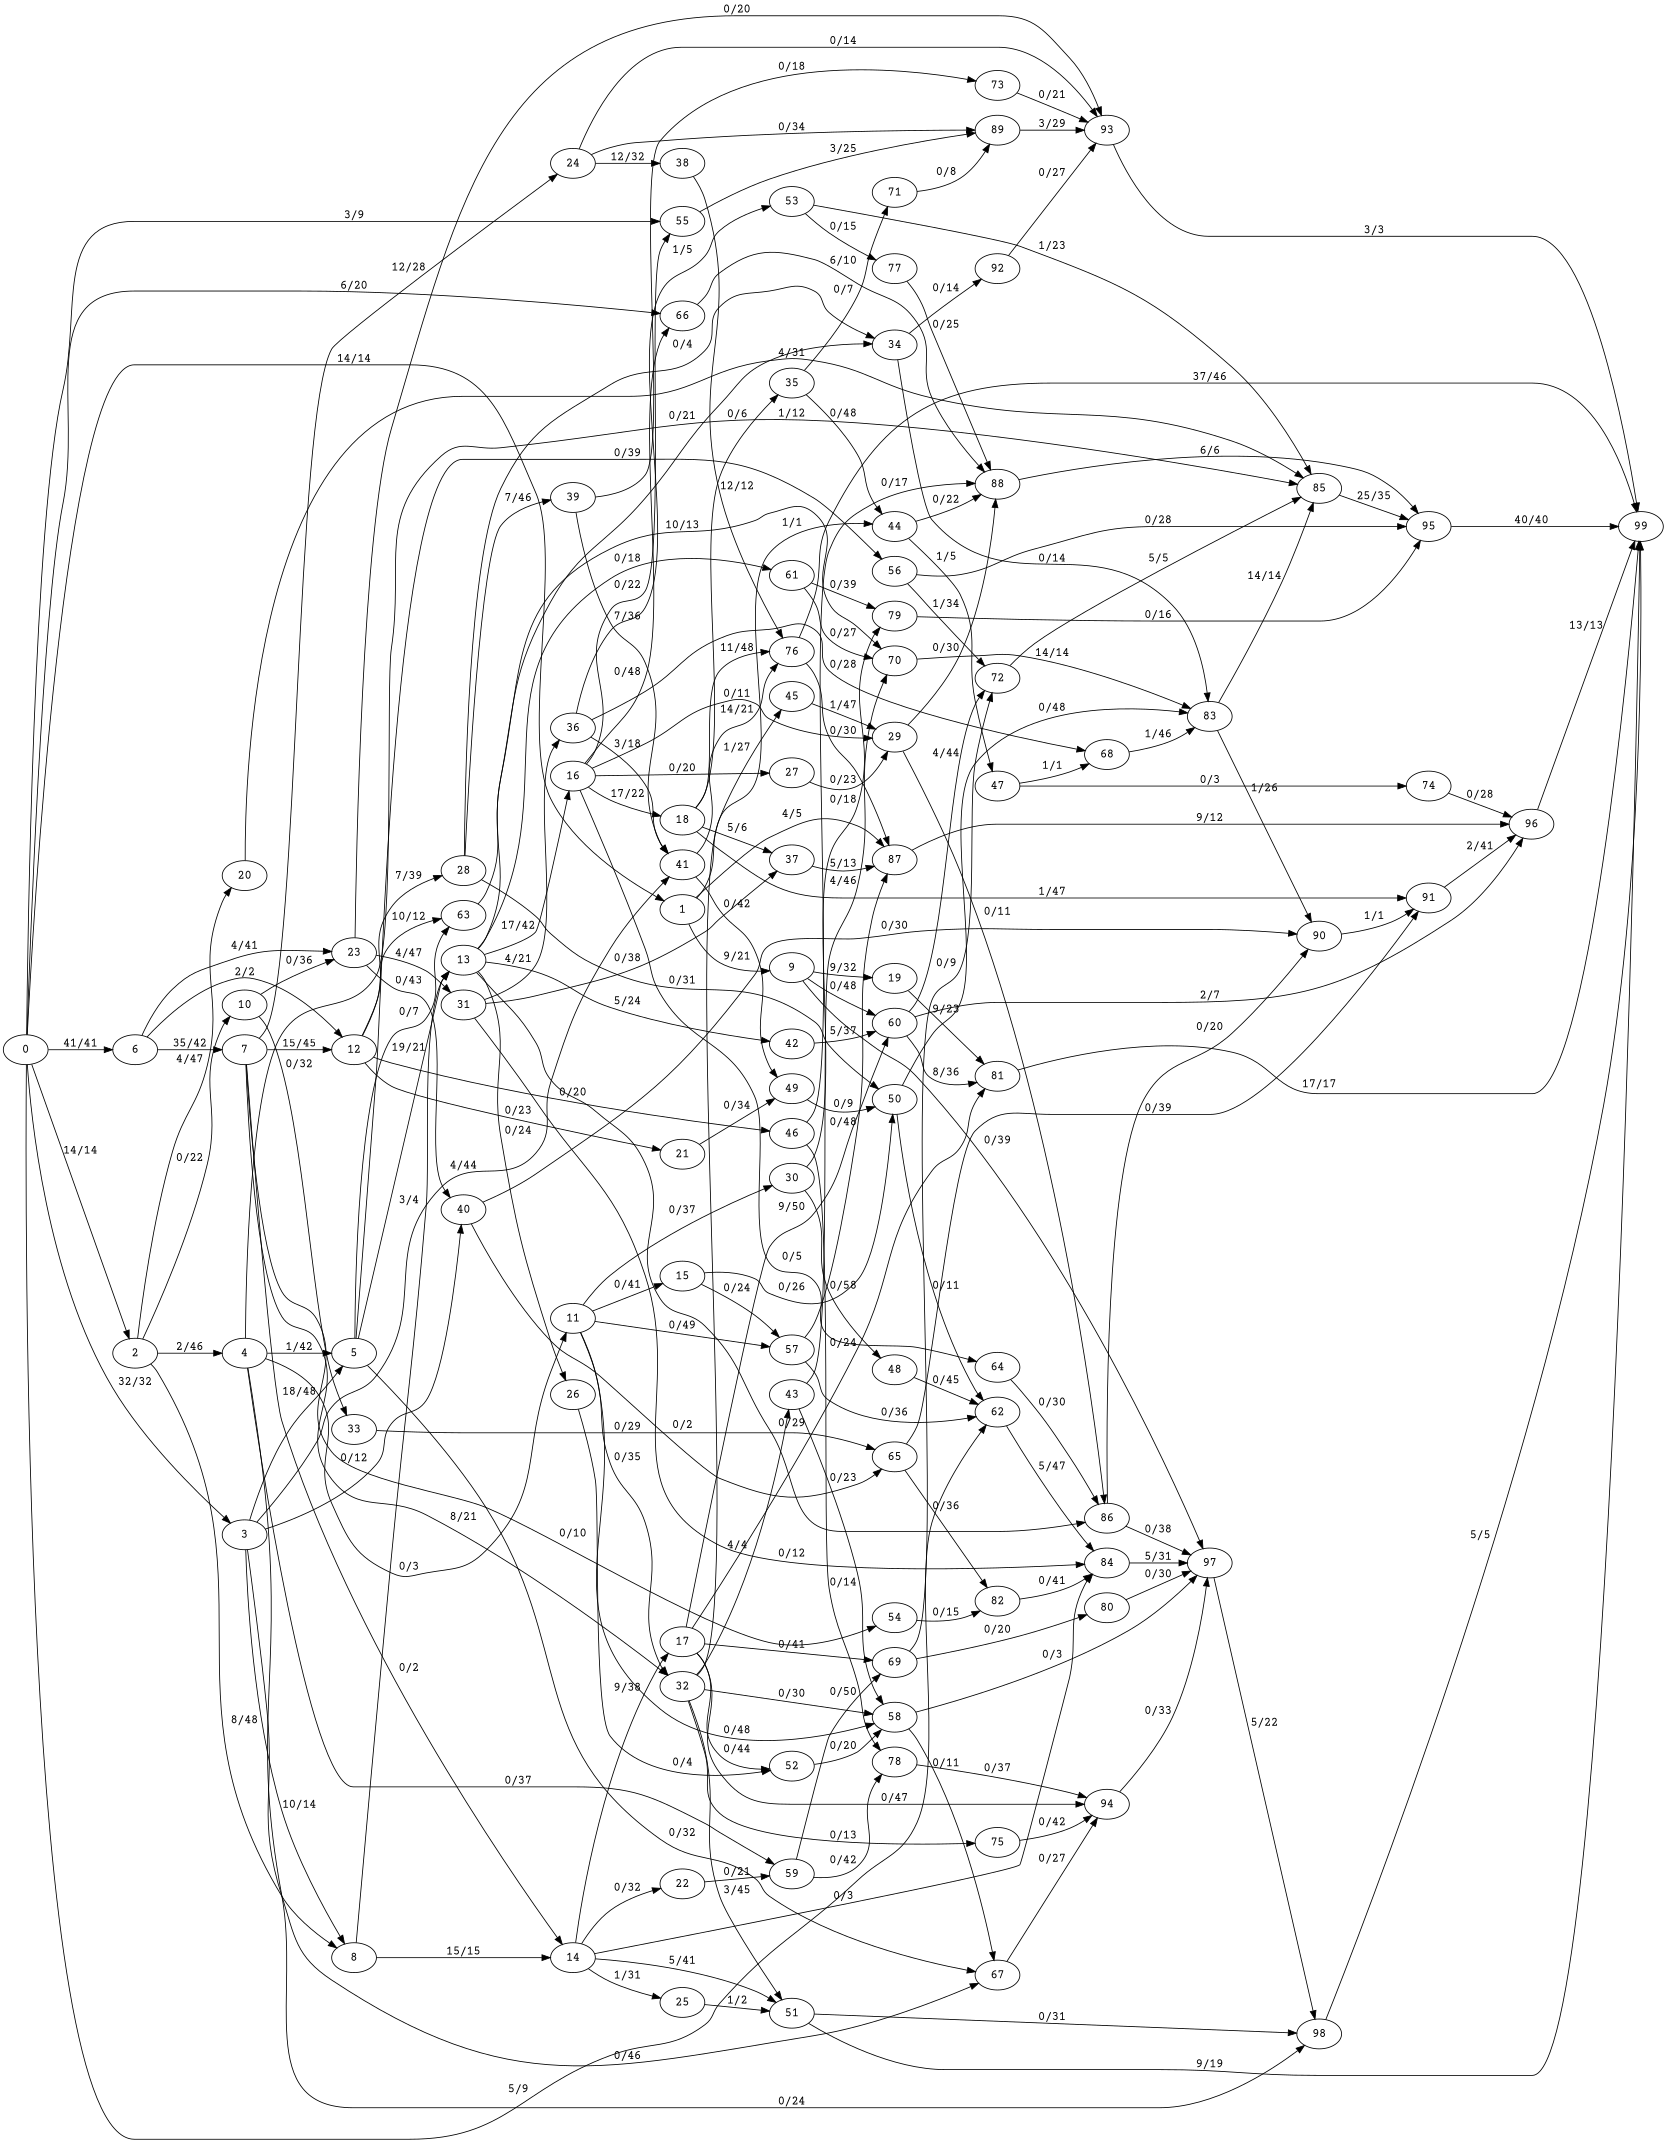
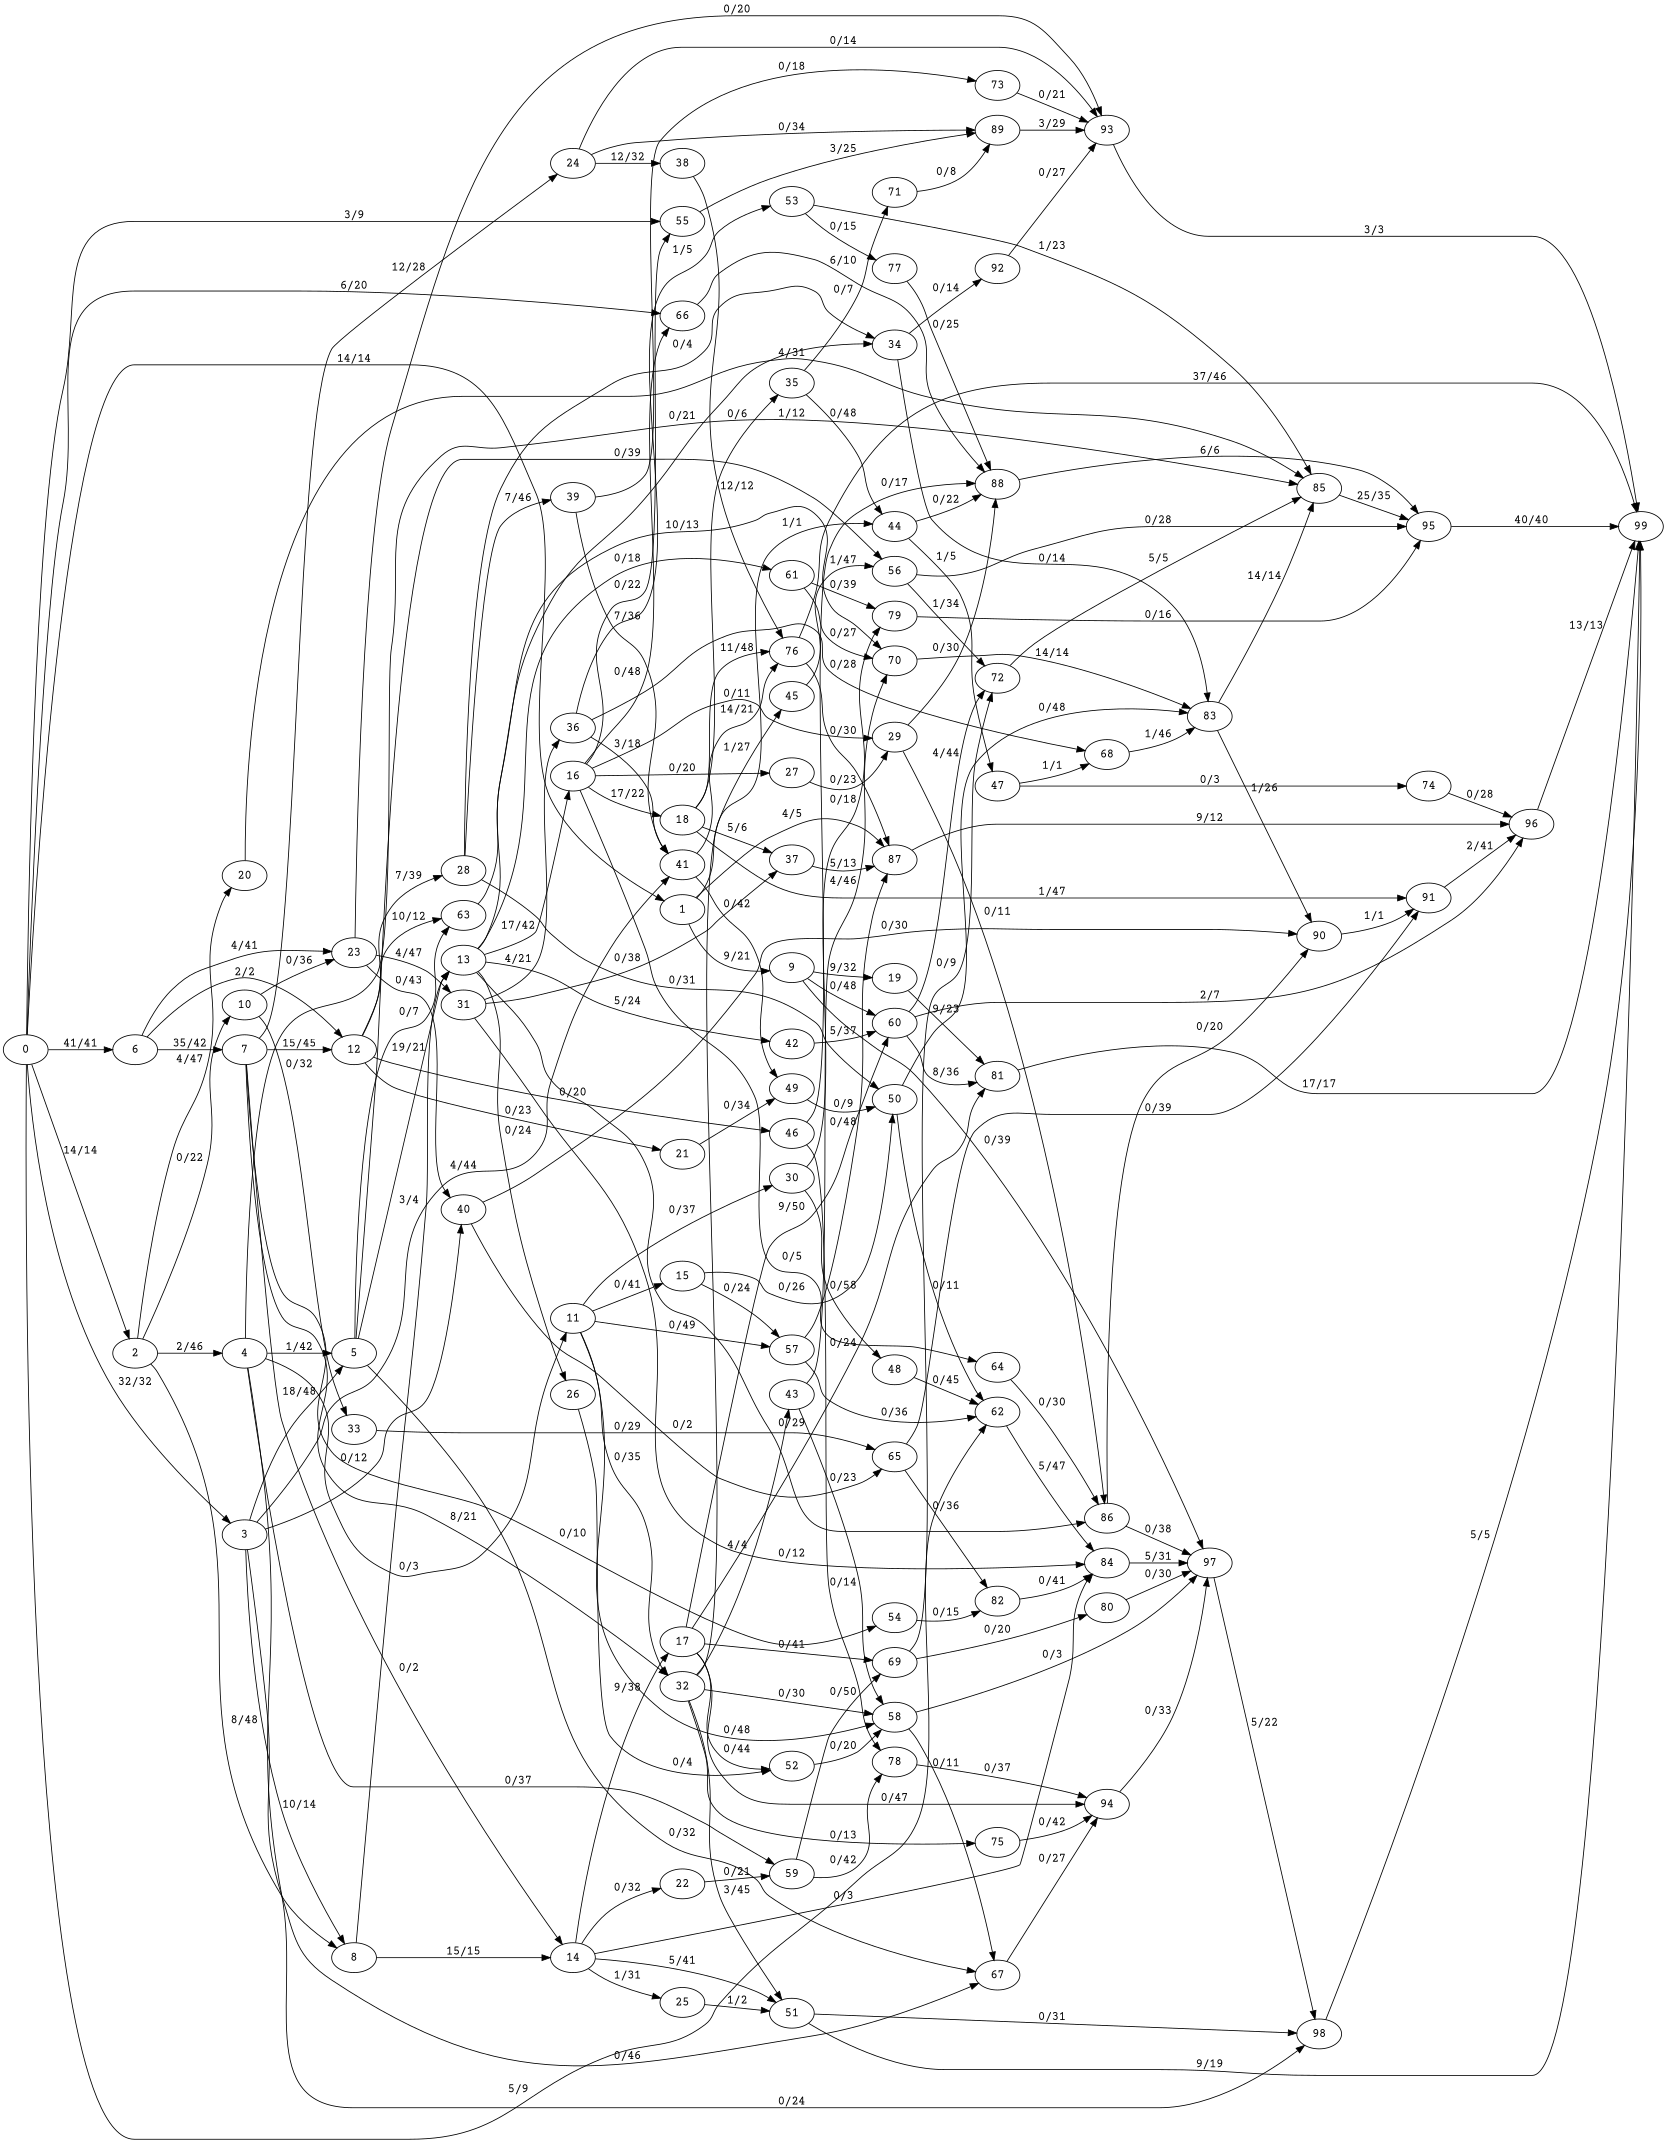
edge "45" -> "29": now "45" -> "56"
